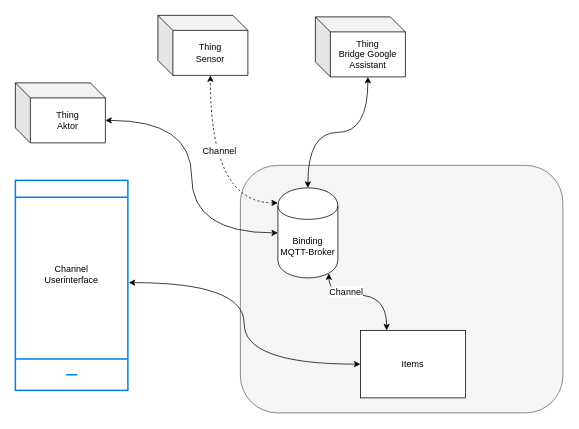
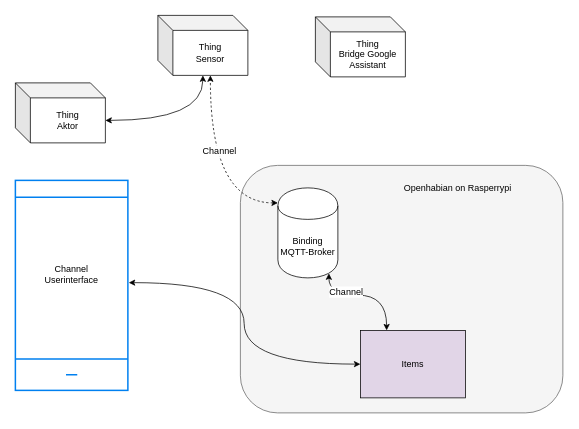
edge "Thing Bridge Google Assistant" -- "Binding MQTT-Broker": removed
edge "Thing Aktor" -- "Binding MQTT-Broker": now "Thing Aktor" -- "Thing Sensor"
node "Openhabian on Rasperrypi": added
node "Items": fillcolor #ffffff -> #e1d5e7
